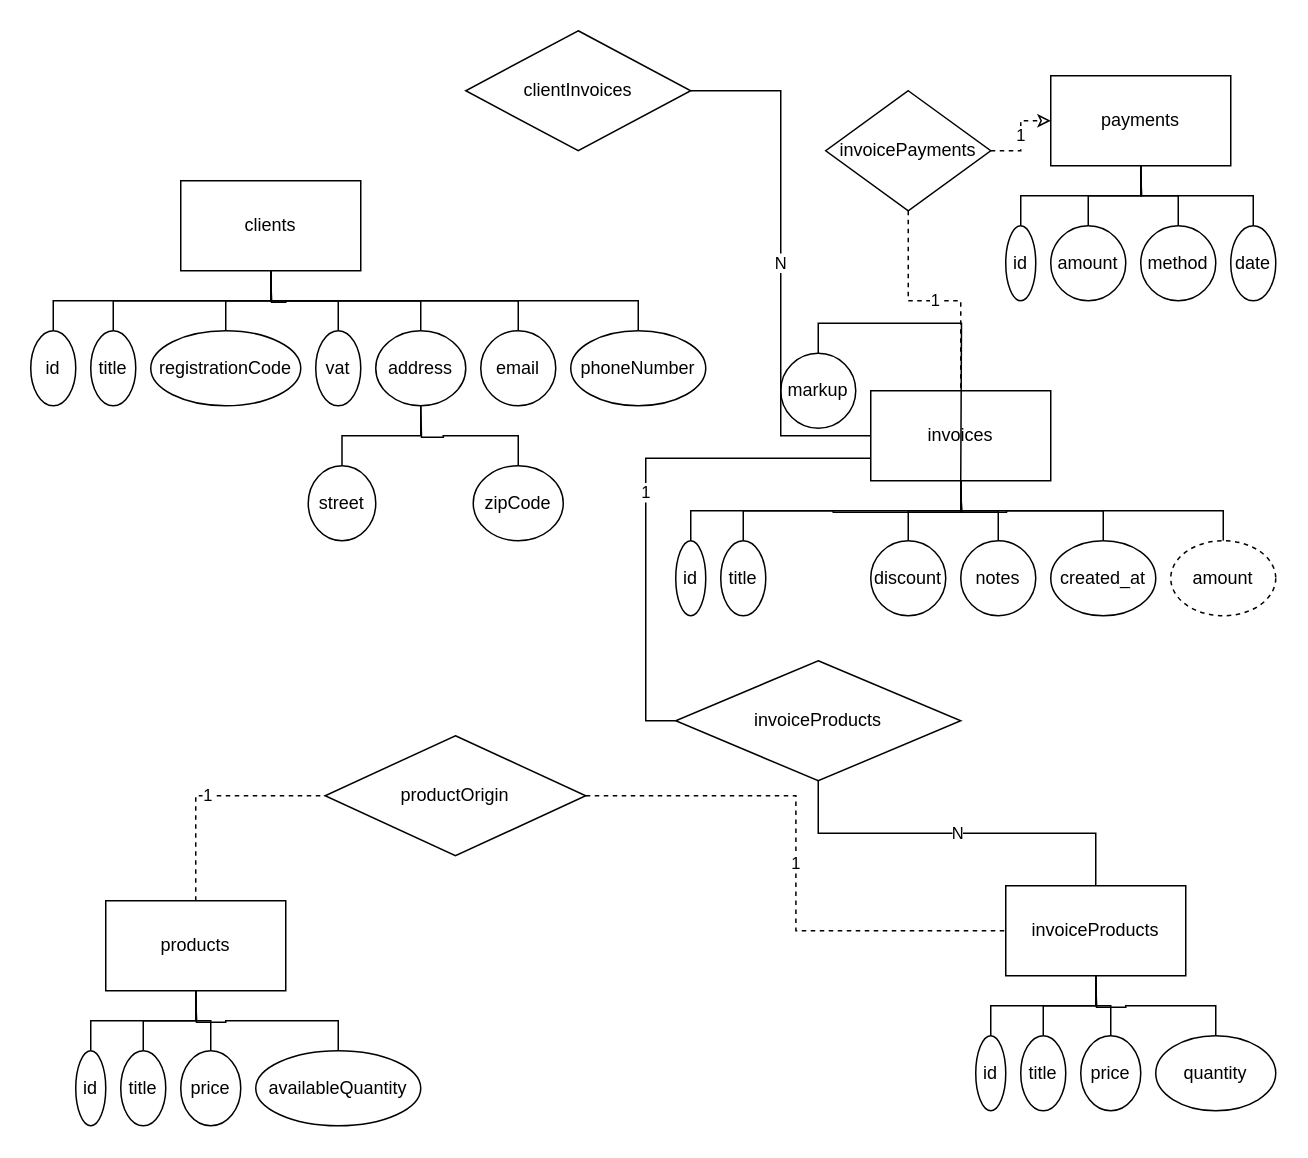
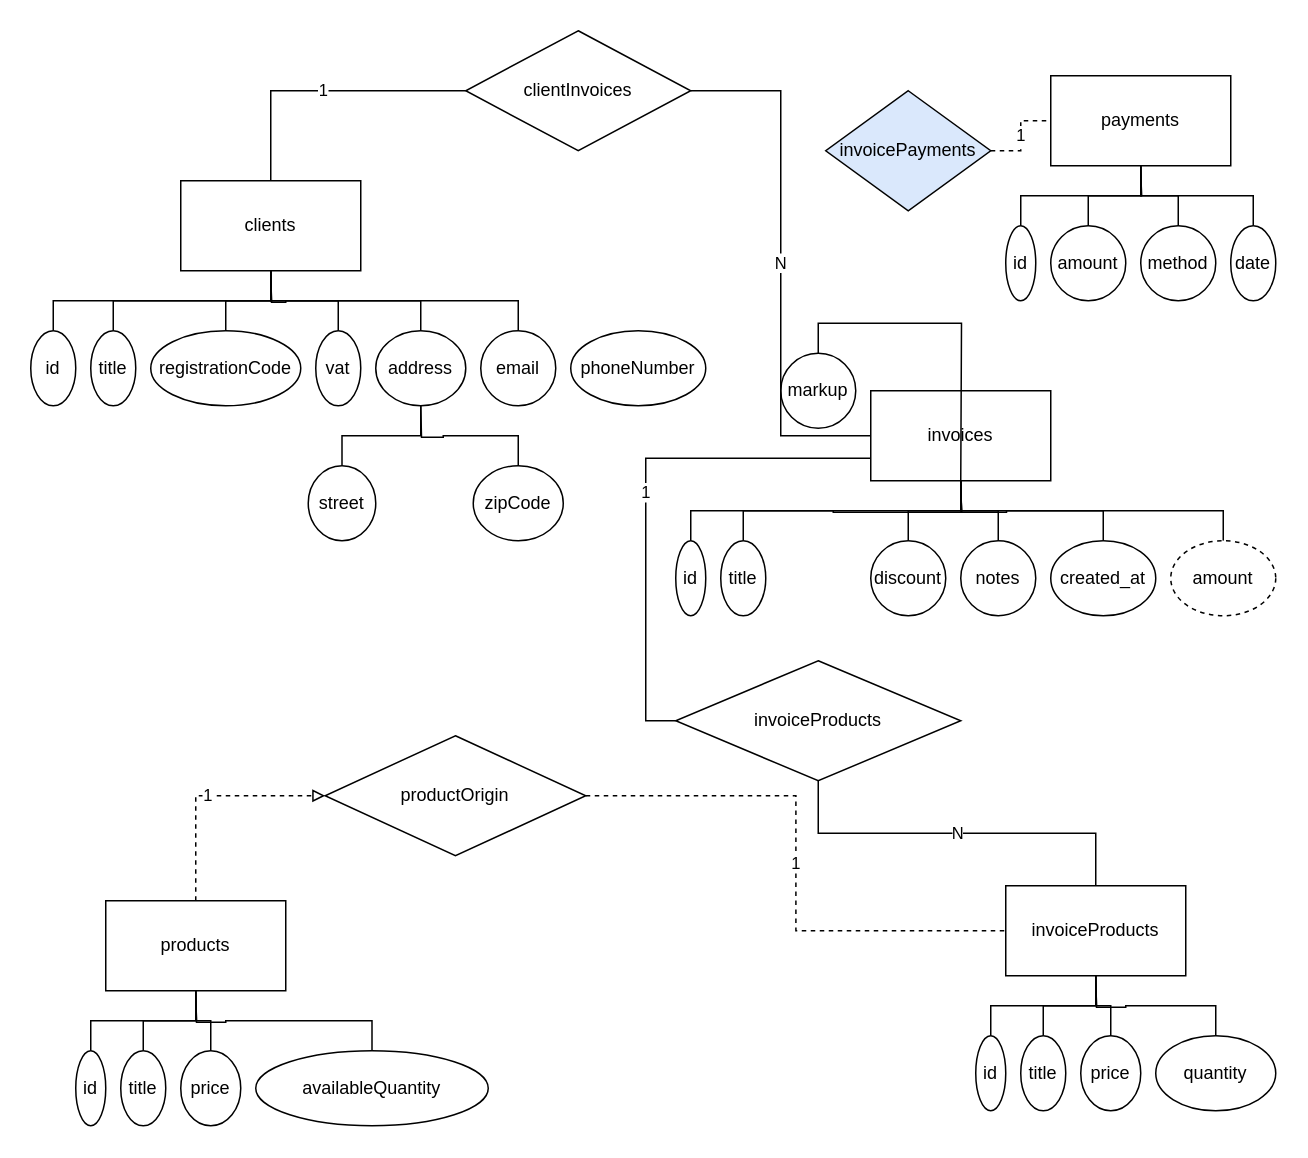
edge "clientInvoices" -- "clients": added, label "1"
edge "invoicePayments" -> "payments": arrowhead classic -> none
node "invoicePayments": fillcolor #ffffff -> #dae8fc
edge "invoicePayments" -- "invoices": removed, label "1"
edge "clients" -- "phoneNumber": removed
edge "productOrigin" -- "products": arrowhead none -> block
node "availableQuantity": size 165x75 -> 233x75
